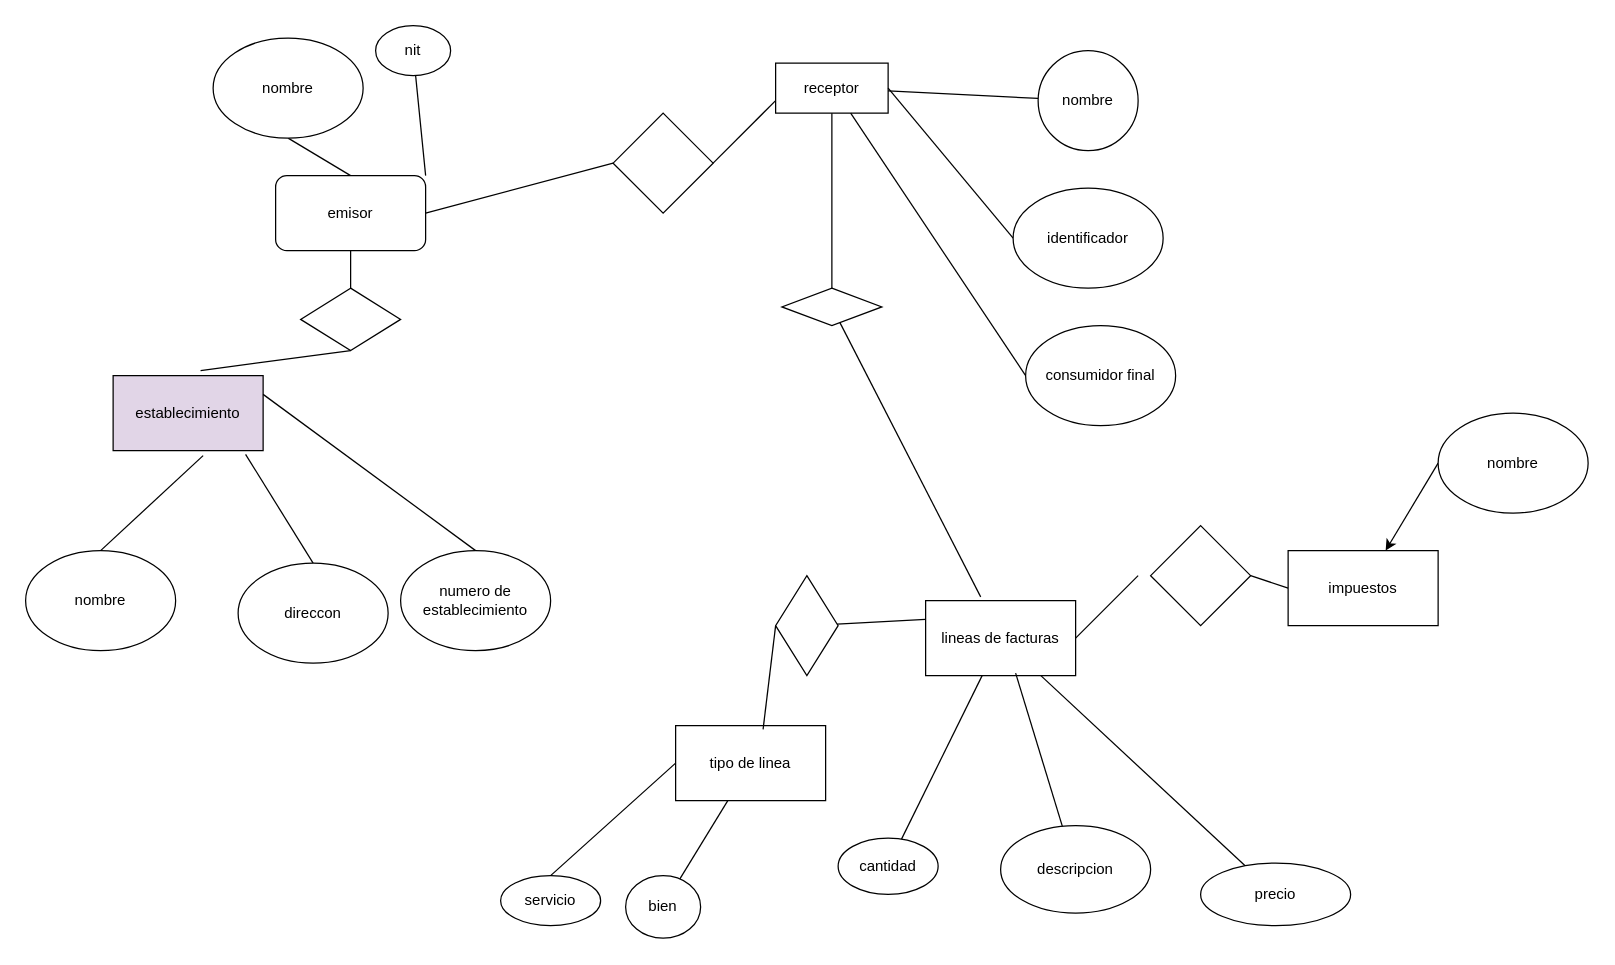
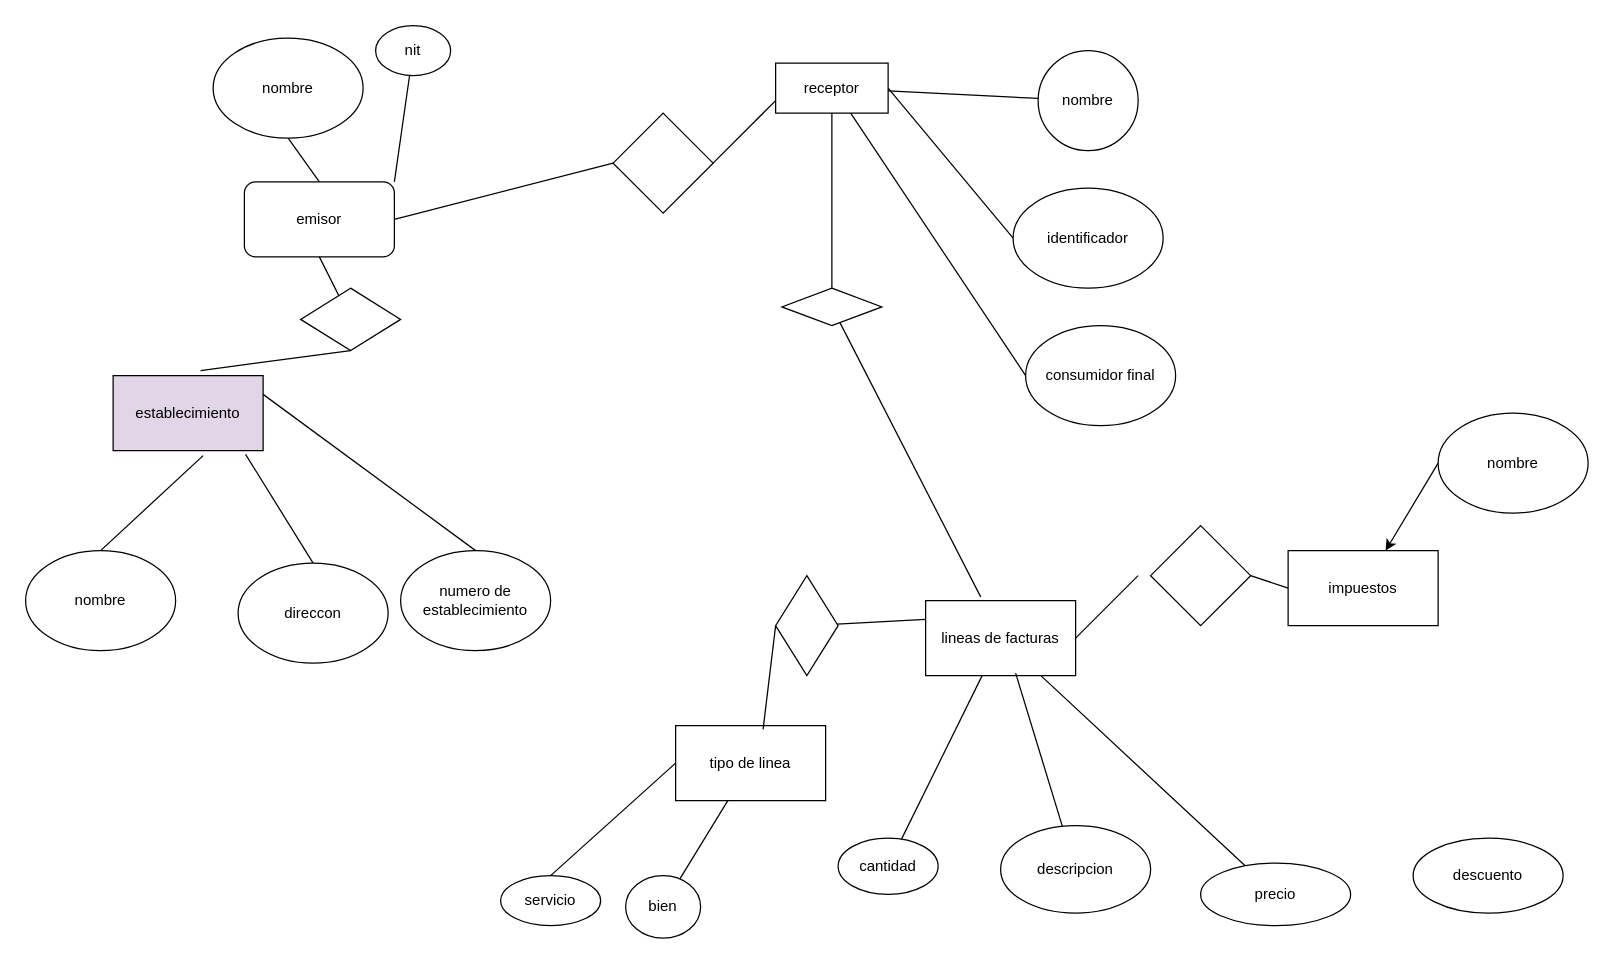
node "emisor": moved (351, 213) -> (319, 219)
node "descuento": added
